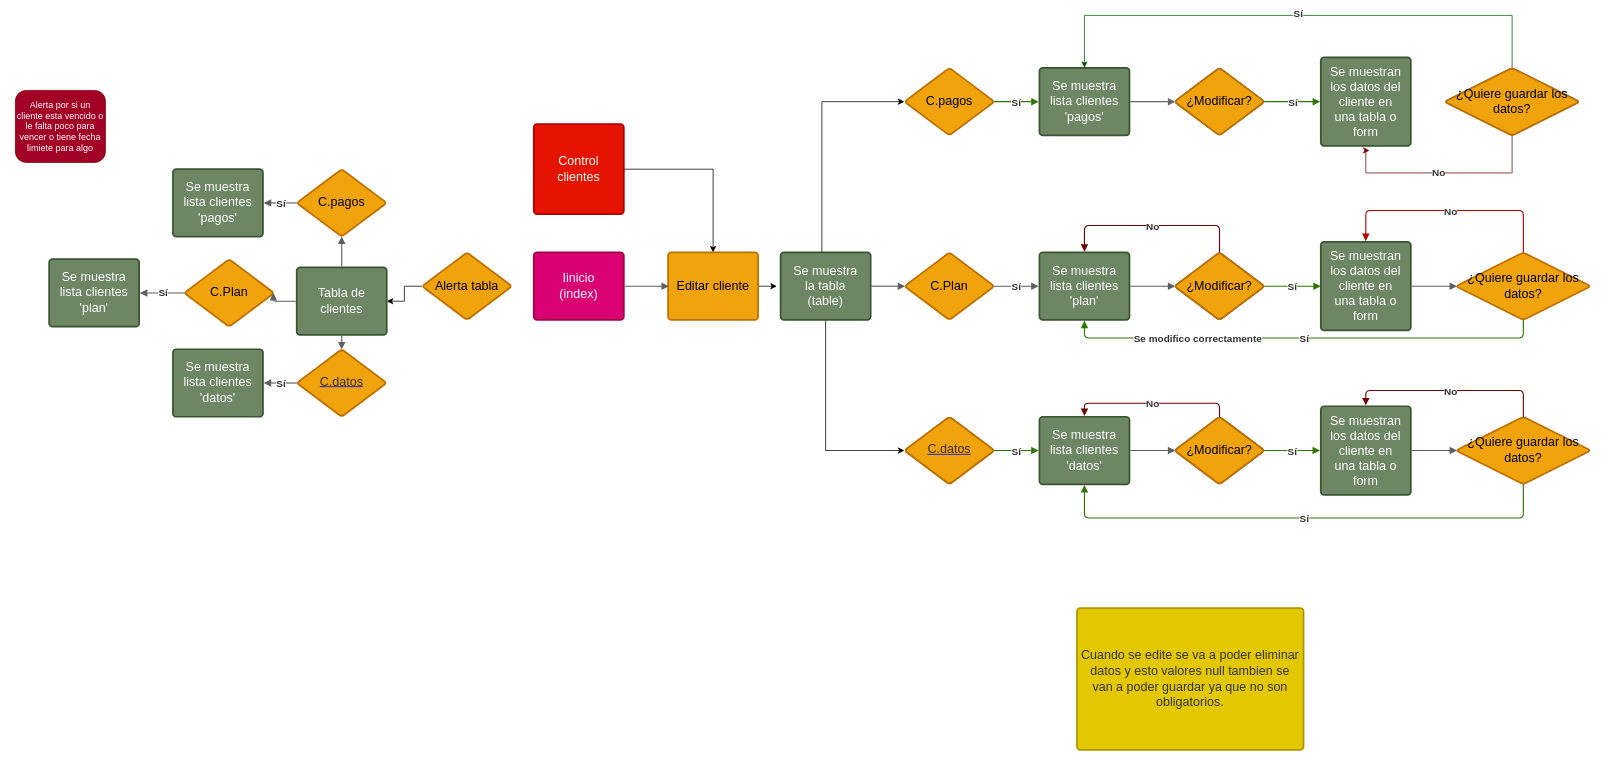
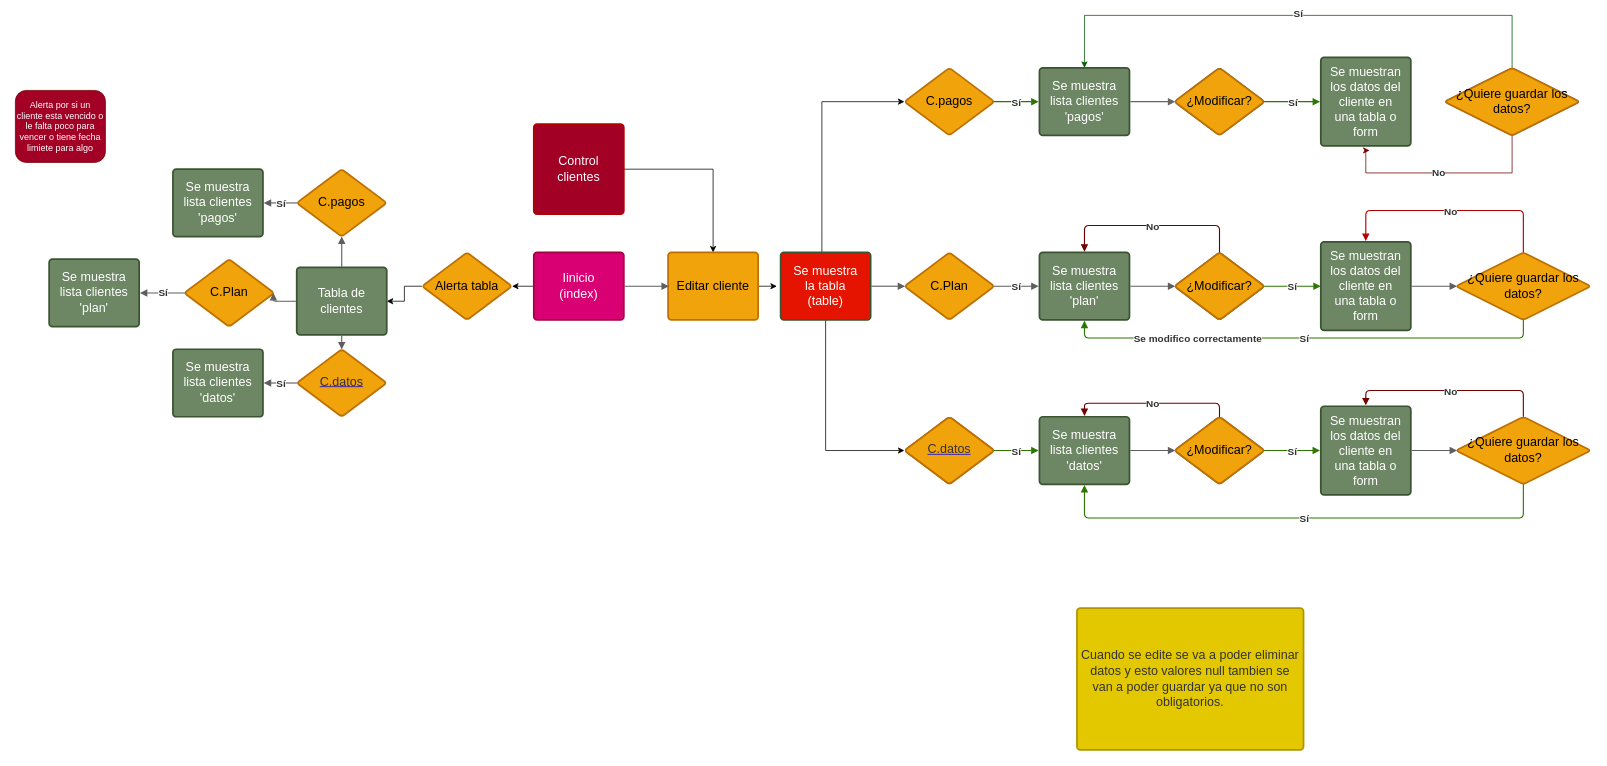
node "Control clientes": fillcolor #e51400 -> #a20025
edge "Iinicio (index)" -> "Alerta tabla": added
node "Se muestra la tabla (table)": fillcolor #6d8764 -> #e51400
